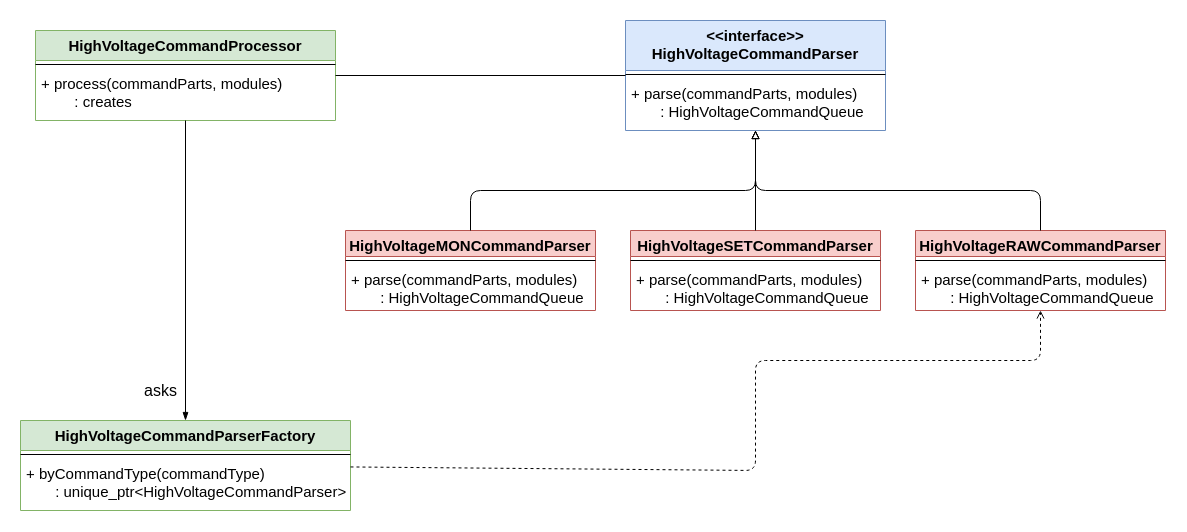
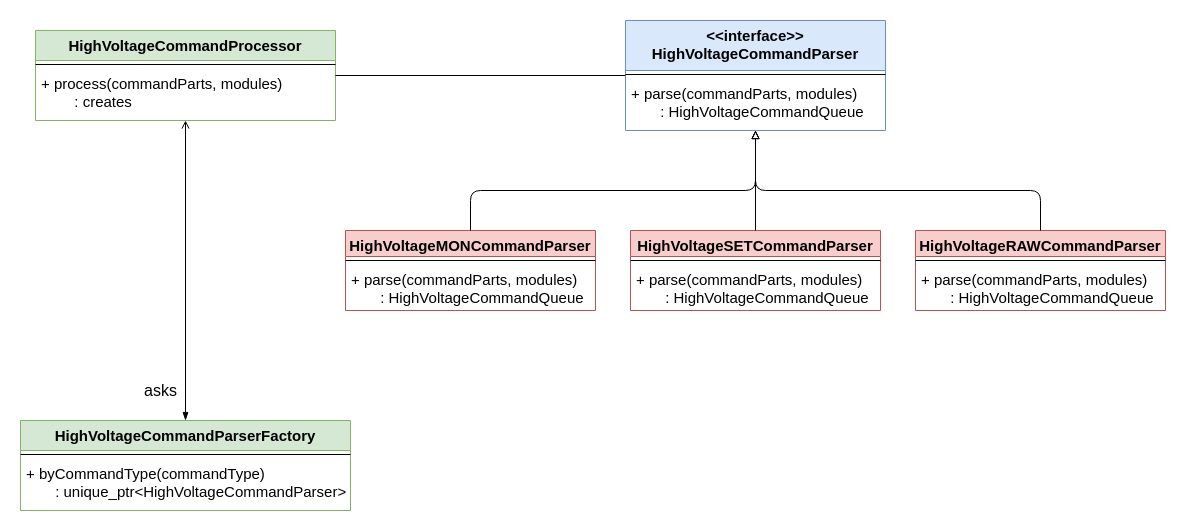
edge "HighVoltageCommandProcessor" -> "HighVoltageCommandParserFactory": arrowhead none -> open
edge "HighVoltageCommandParserFactory" -> "HighVoltageRAWCommandParser": removed
